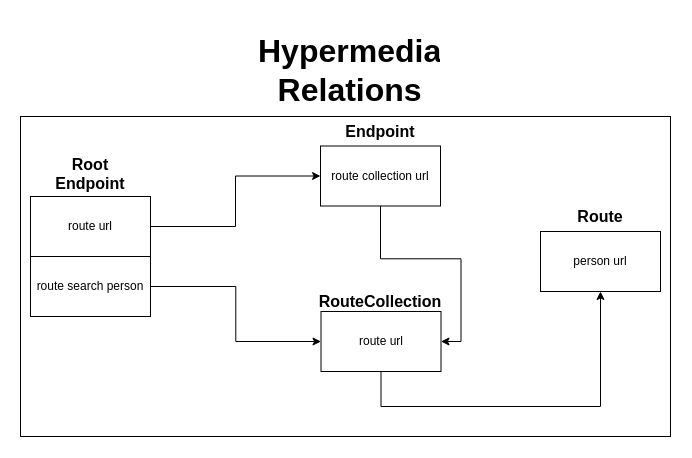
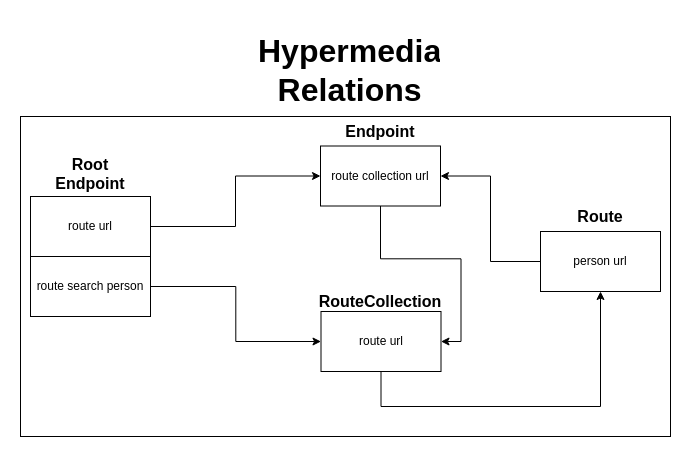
edge "person url" -> "route collection url": added
